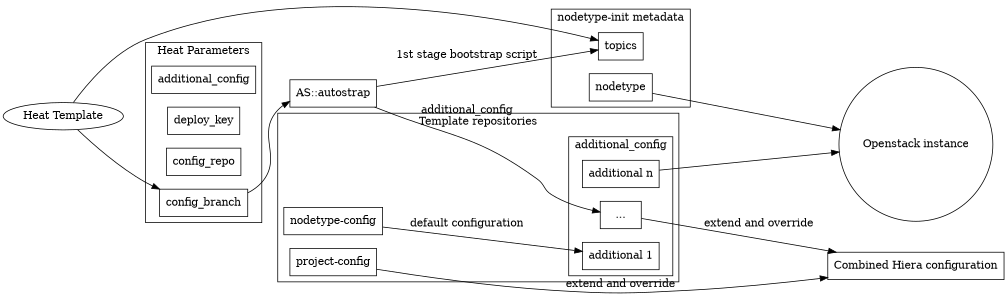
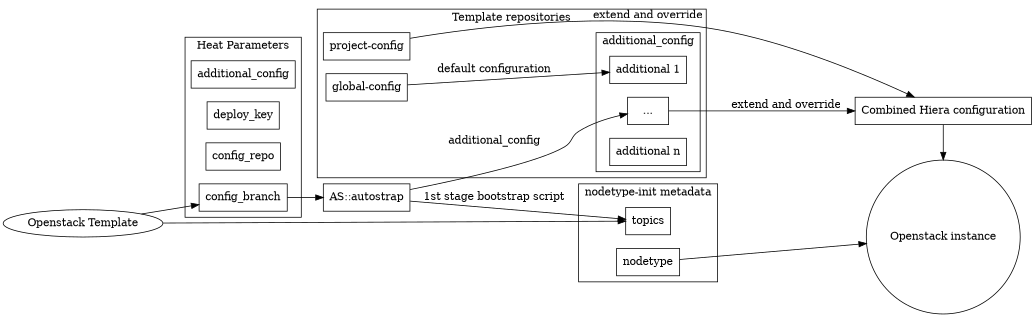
node "Heat Template": label "Heat Template" -> "Openstack Template"
edge "additional n" -> "Openstack instance": now "Combined Hiera configuration" -> "Openstack instance"
node "nodetype-config": label "nodetype-config" -> "global-config"
